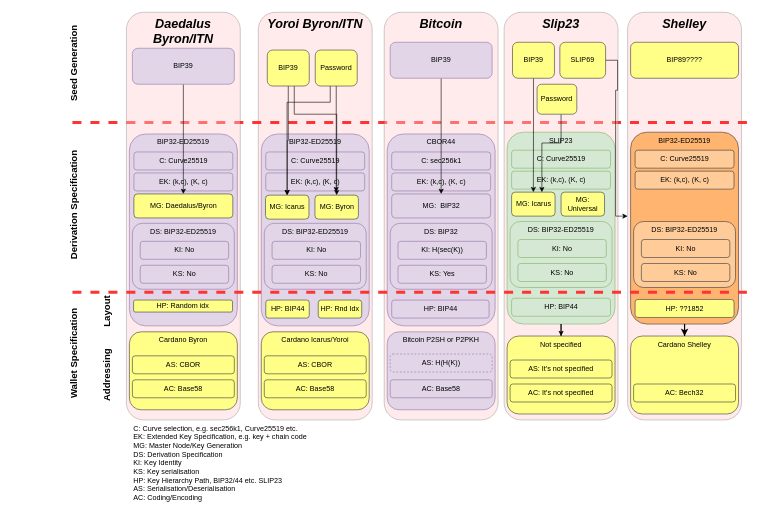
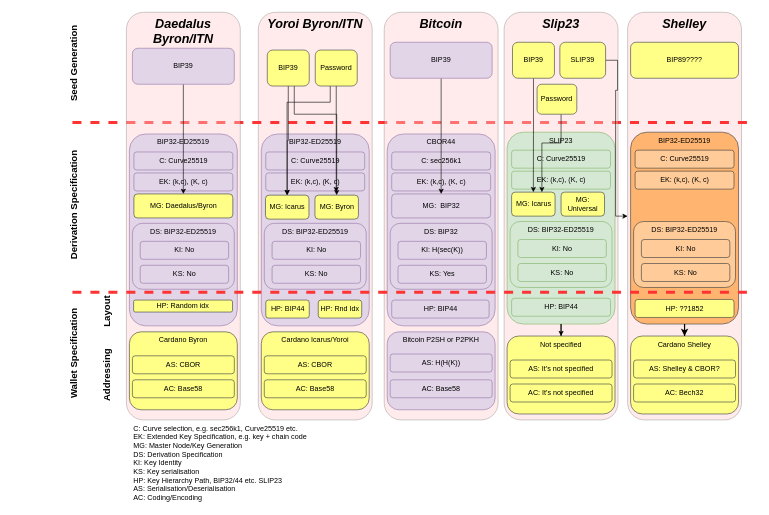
node "SLIP69": label "SLIP69" -> "SLIP39"
node "AS: H(H(K))": style dashed -> solid
node "AS: Shelley & CBOR?": added
